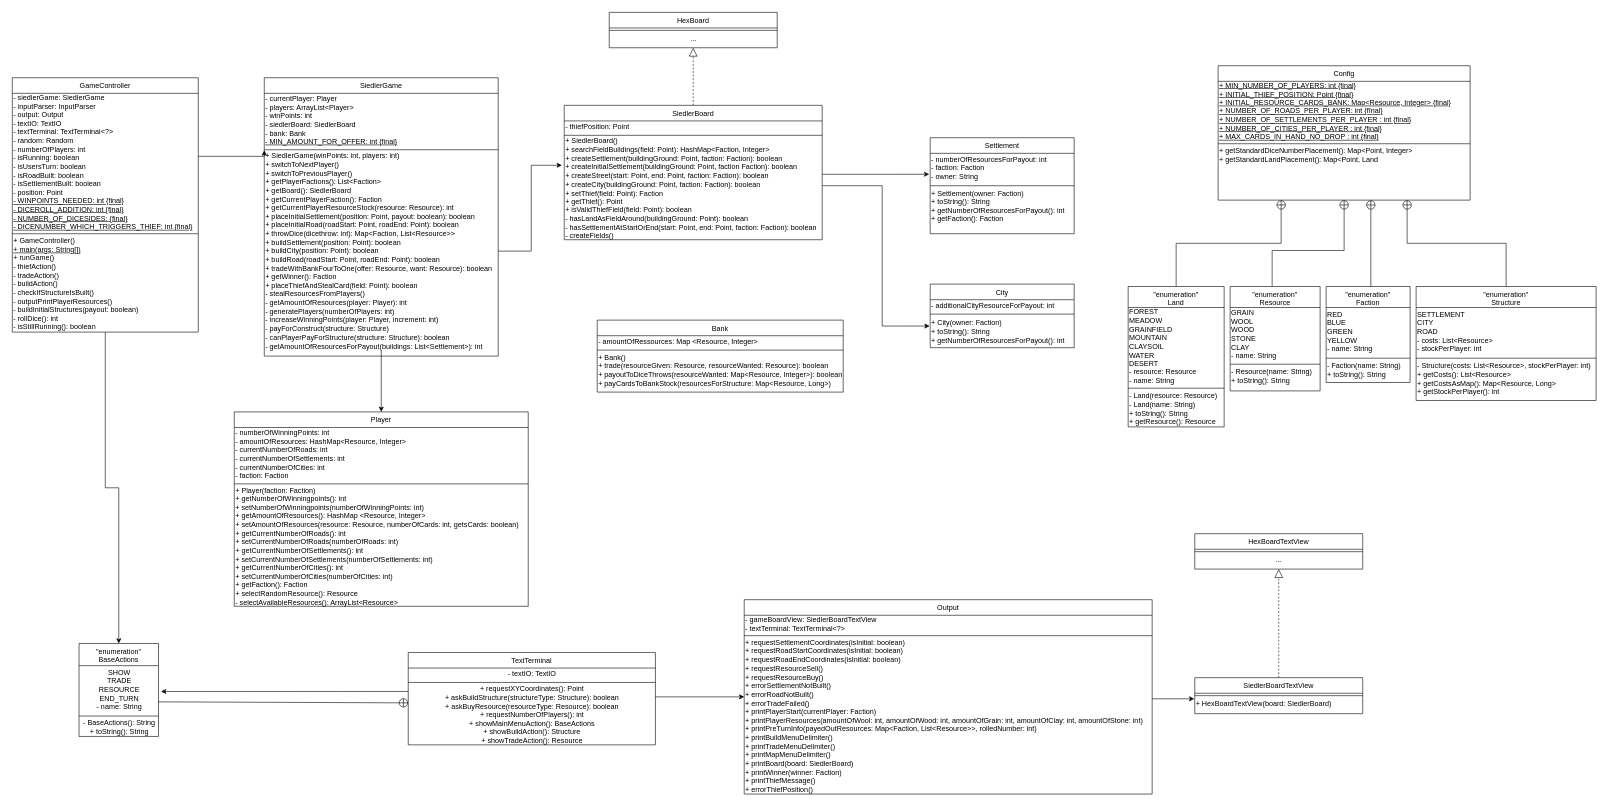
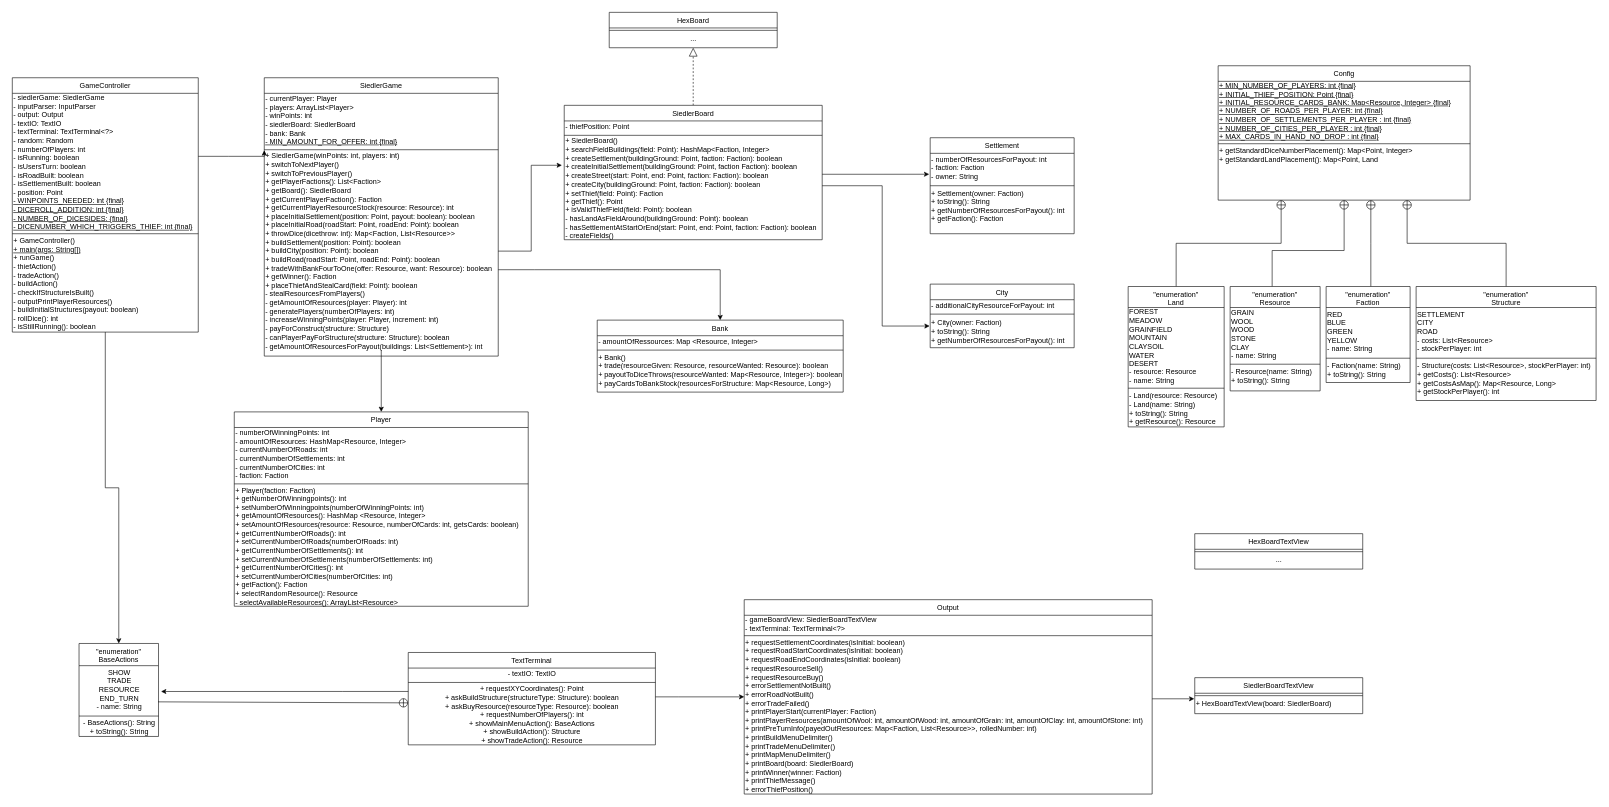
edge "SiedlerGame" -> "Bank": added
edge "SiedlerBoardTextView" -> "HexBoardTextView": removed
